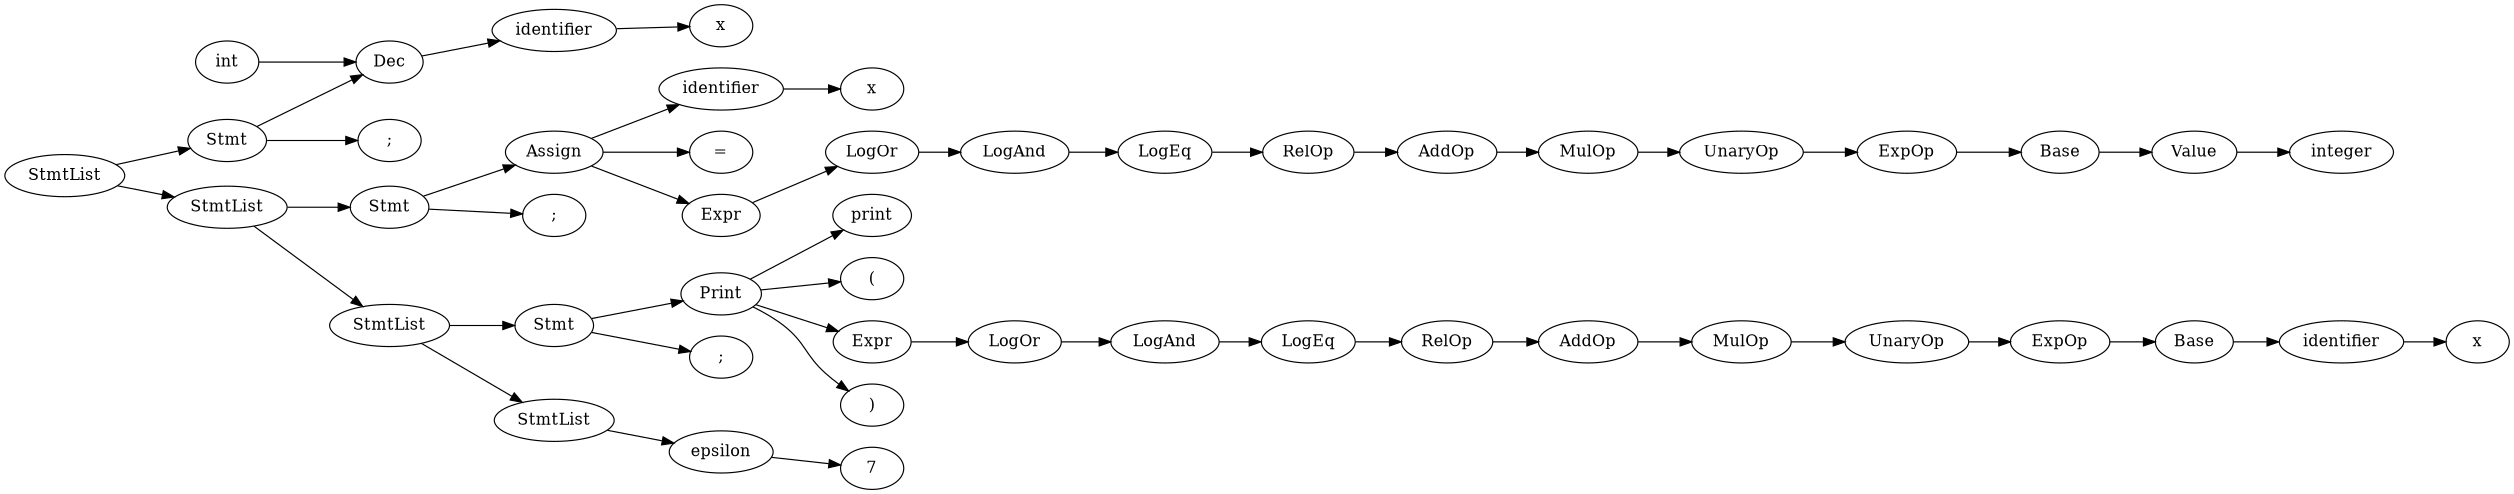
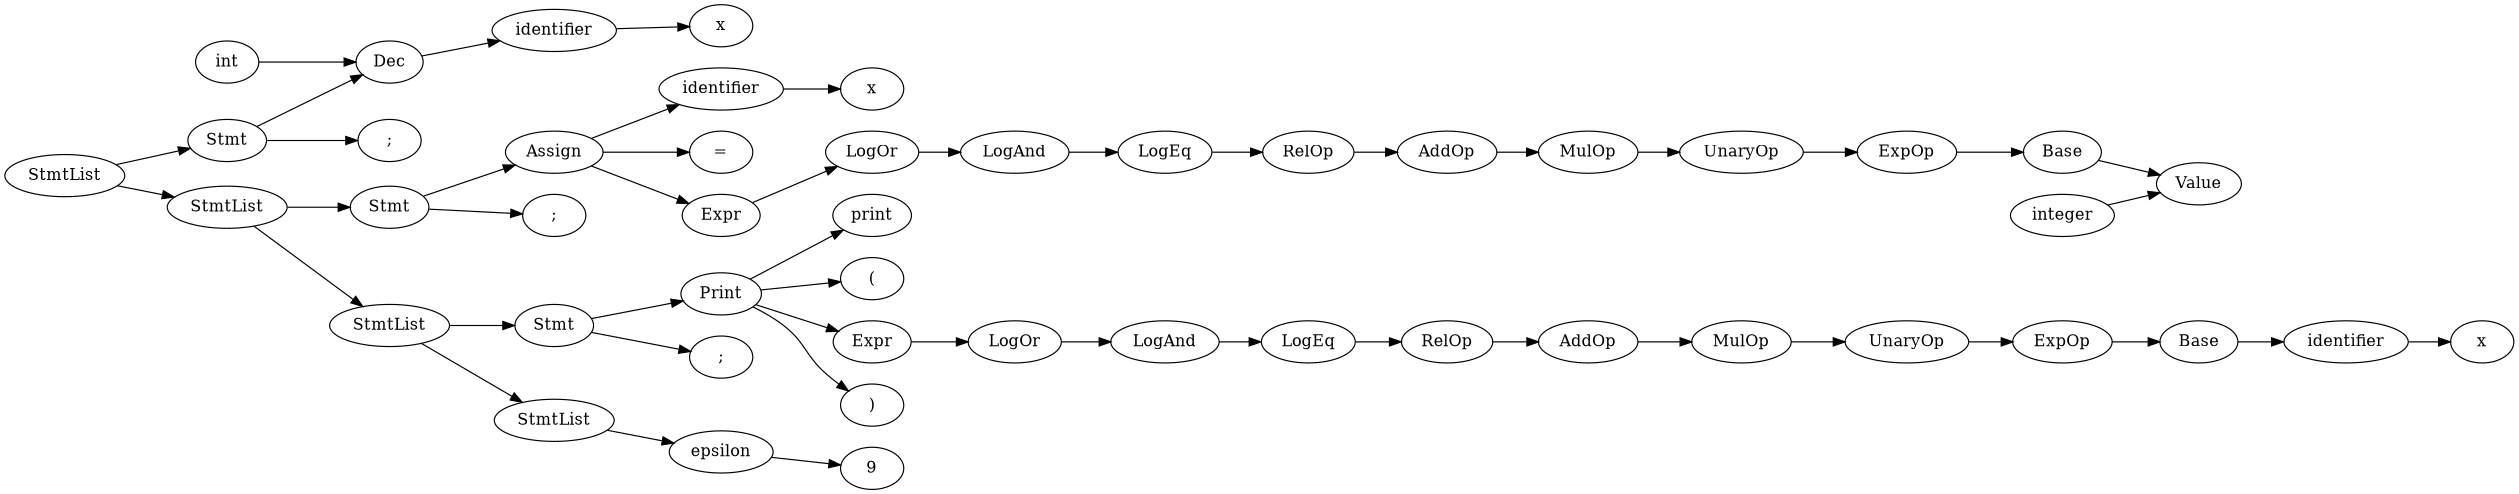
edge "Value" -> "integer": reversed
node "7": label "7" -> "9"
